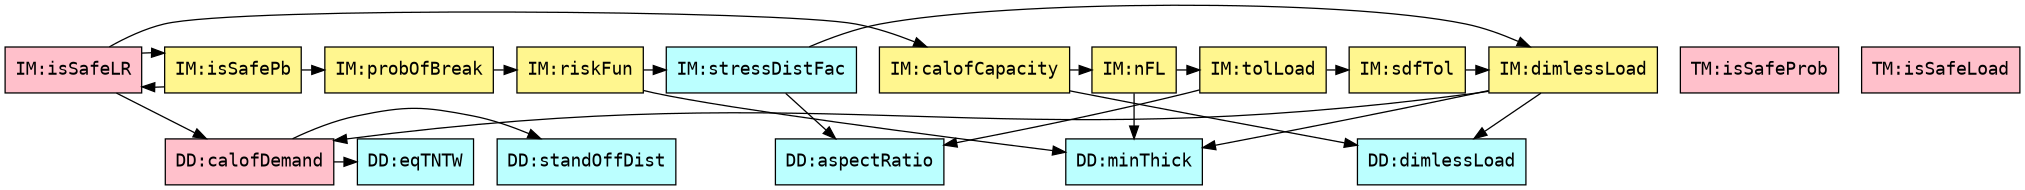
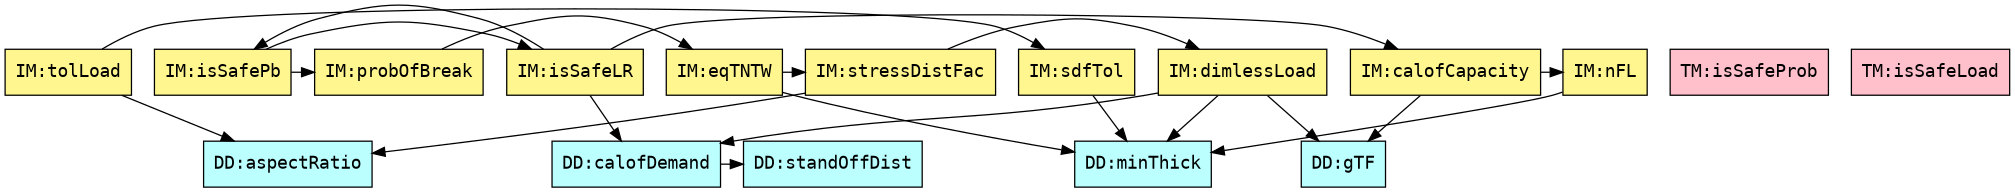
node "IM:isSafeLR": fillcolor pink -> khaki1
node "IM:riskFun": label "IM:riskFun" -> "IM:eqTNTW"
node "IM:stressDistFac": fillcolor paleturquoise1 -> khaki1
edge "IM:nFL" -> "IM:tolLoad": removed
edge "IM:sdfTol" -> "IM:dimlessLoad": now "IM:sdfTol" -> "DD:minThick"
node "DD:calofDemand": fillcolor pink -> paleturquoise1
node "DD:eqTNTW": removed
node "DD:dimlessLoad": label "DD:dimlessLoad" -> "DD:gTF"
